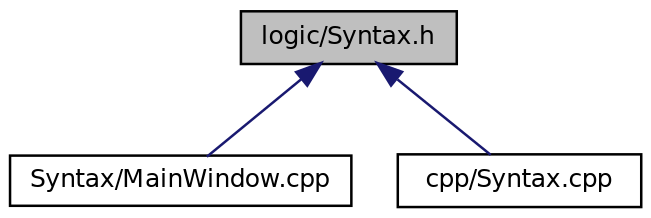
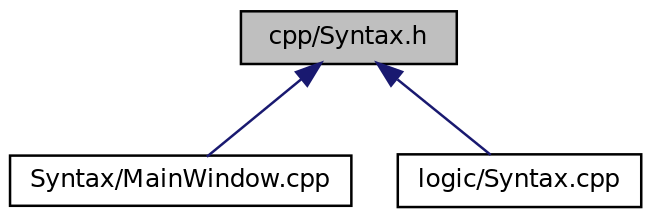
node "logic/Syntax.h": label "logic/Syntax.h" -> "cpp/Syntax.h"
node "cpp/Syntax.cpp": label "cpp/Syntax.cpp" -> "logic/Syntax.cpp"
